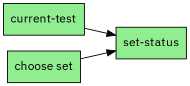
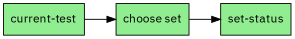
edge "current-test" -> "set-status": now "current-test" -> "choose set"
